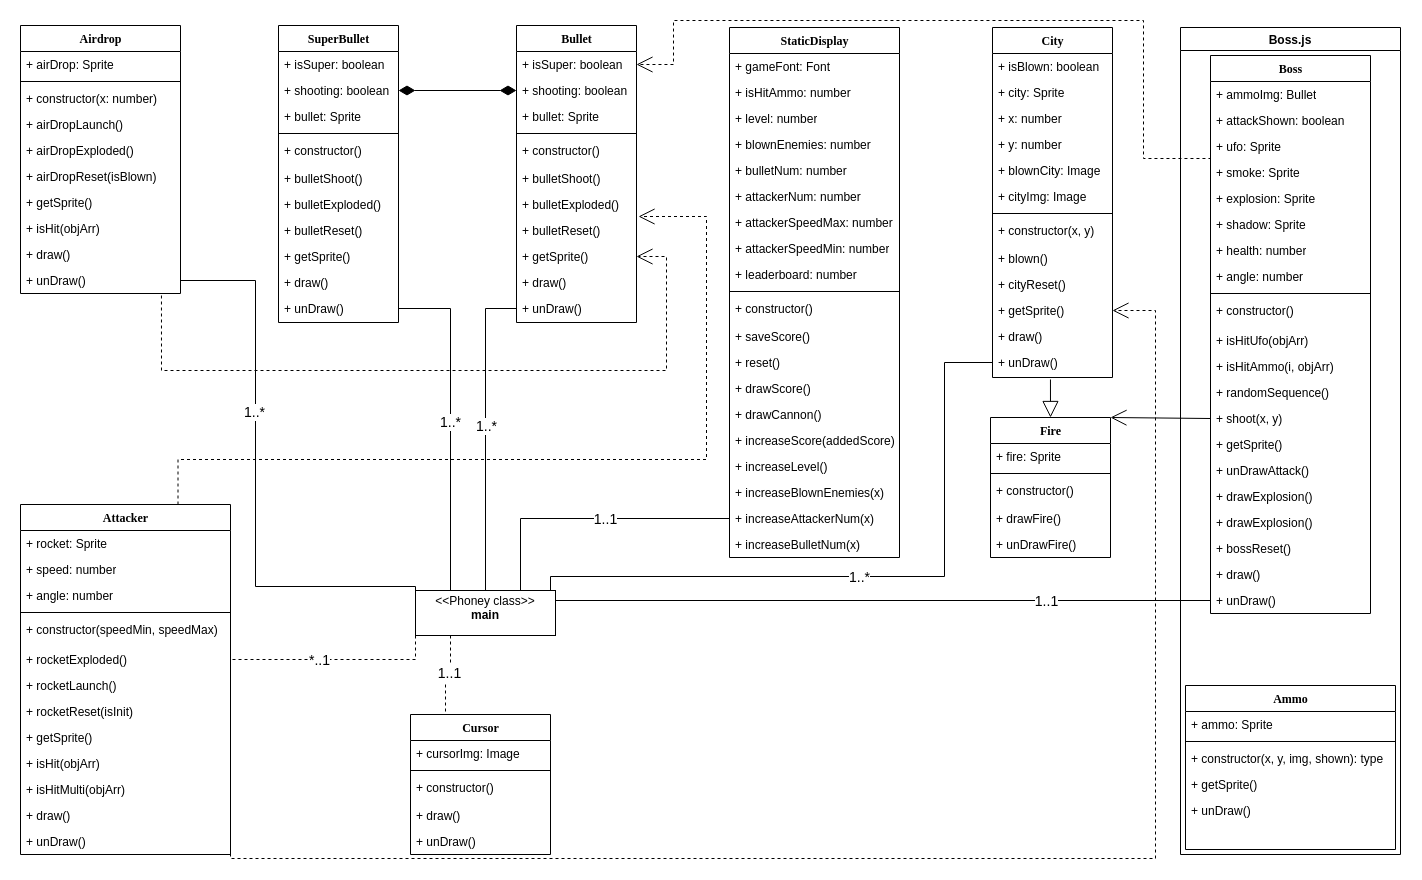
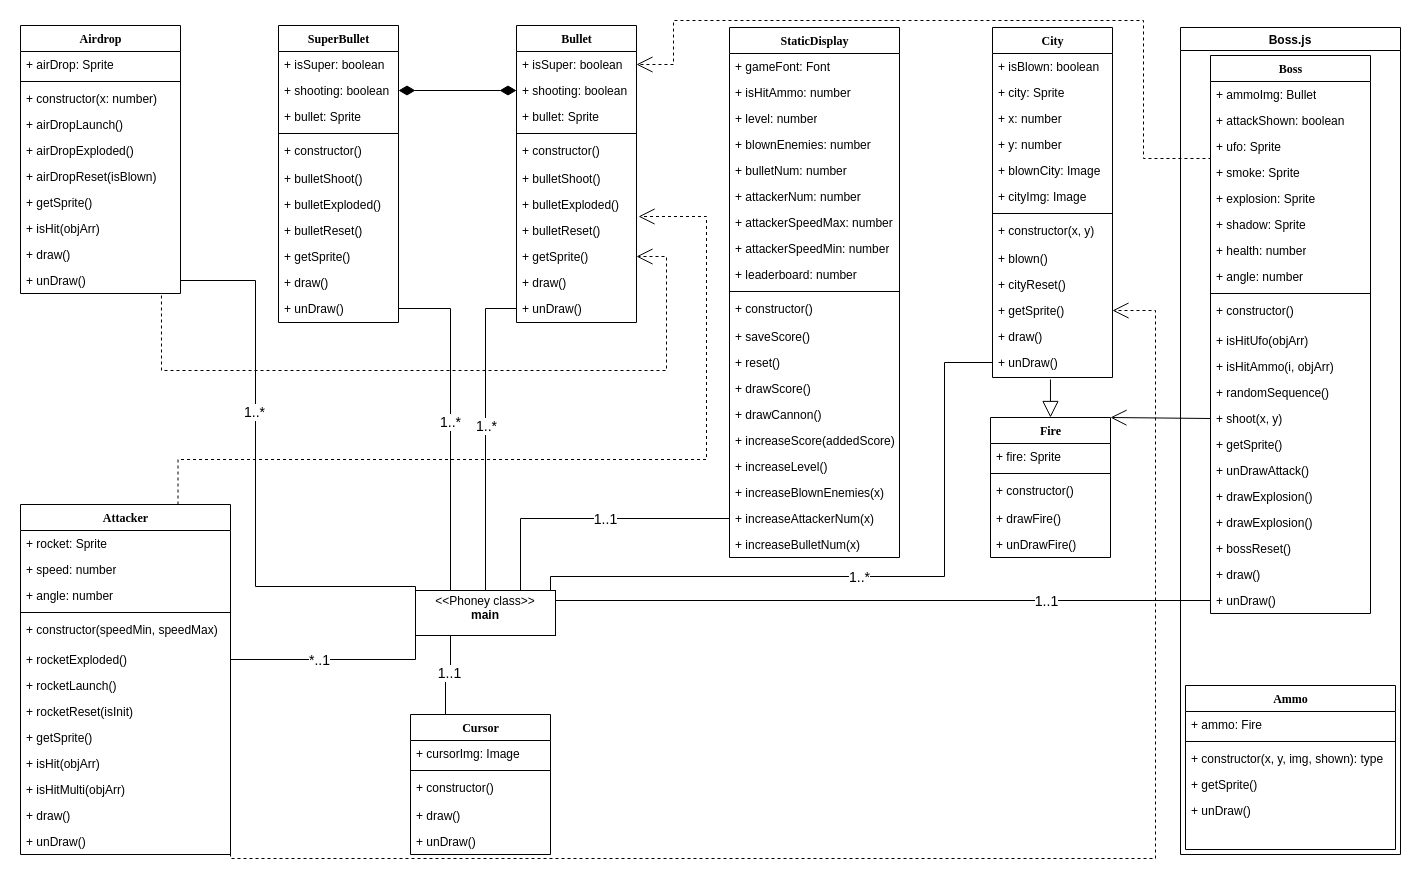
edge "<<Phoney class>> main" -- "+ rocketExploded()": style dashed -> solid
edge "<<Phoney class>> main" -- "Cursor": style dashed -> solid
node "+ ammo: Sprite": label "+ ammo: Sprite" -> "+ ammo: Fire"
